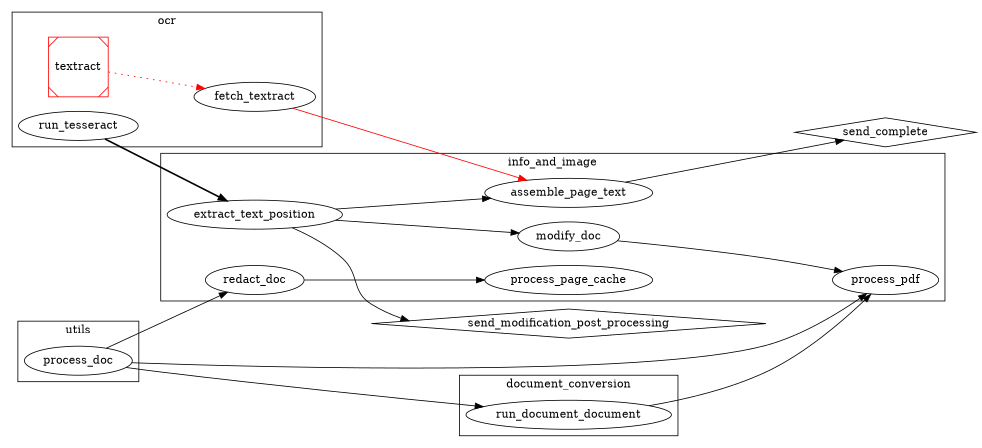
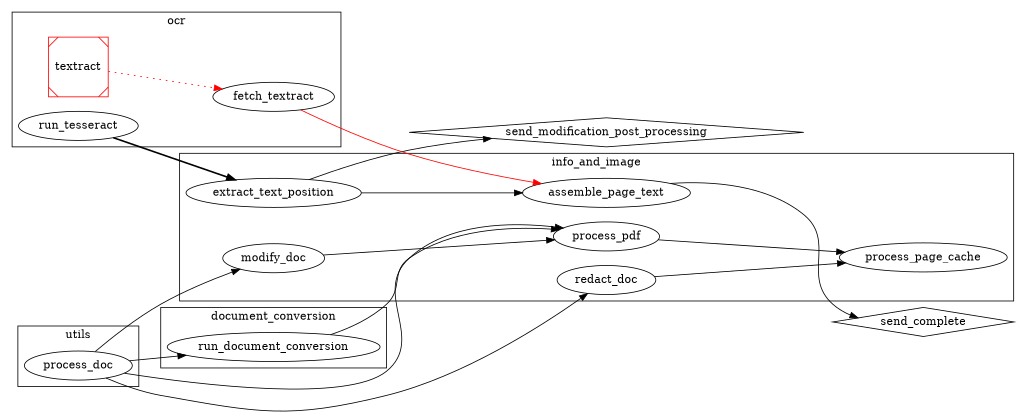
edge "extract_text_position" -> "modify_doc": now "process_doc" -> "modify_doc"
edge "process_pdf" -> "process_page_cache": added
node "run_document_document": label "run_document_document" -> "run_document_conversion"
